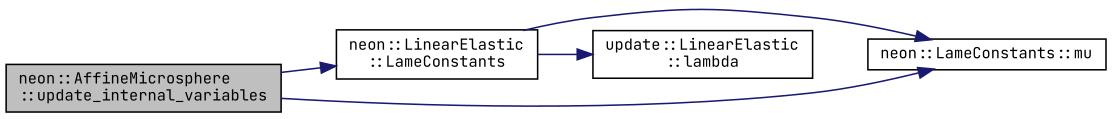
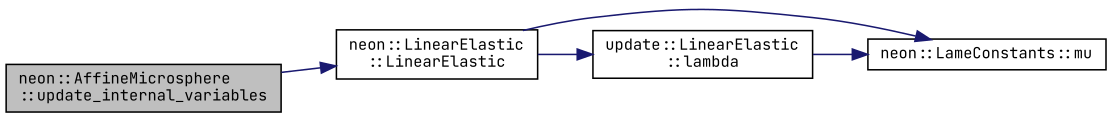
node "neon::LinearElastic ::LameConstants": label "neon::LinearElastic ::LameConstants" -> "neon::LinearElastic ::LinearElastic"
edge "neon::AffineMicrosphere ::update_internal_variables" -> "neon::LameConstants::mu": now "update::LinearElastic ::lambda" -> "neon::LameConstants::mu"
